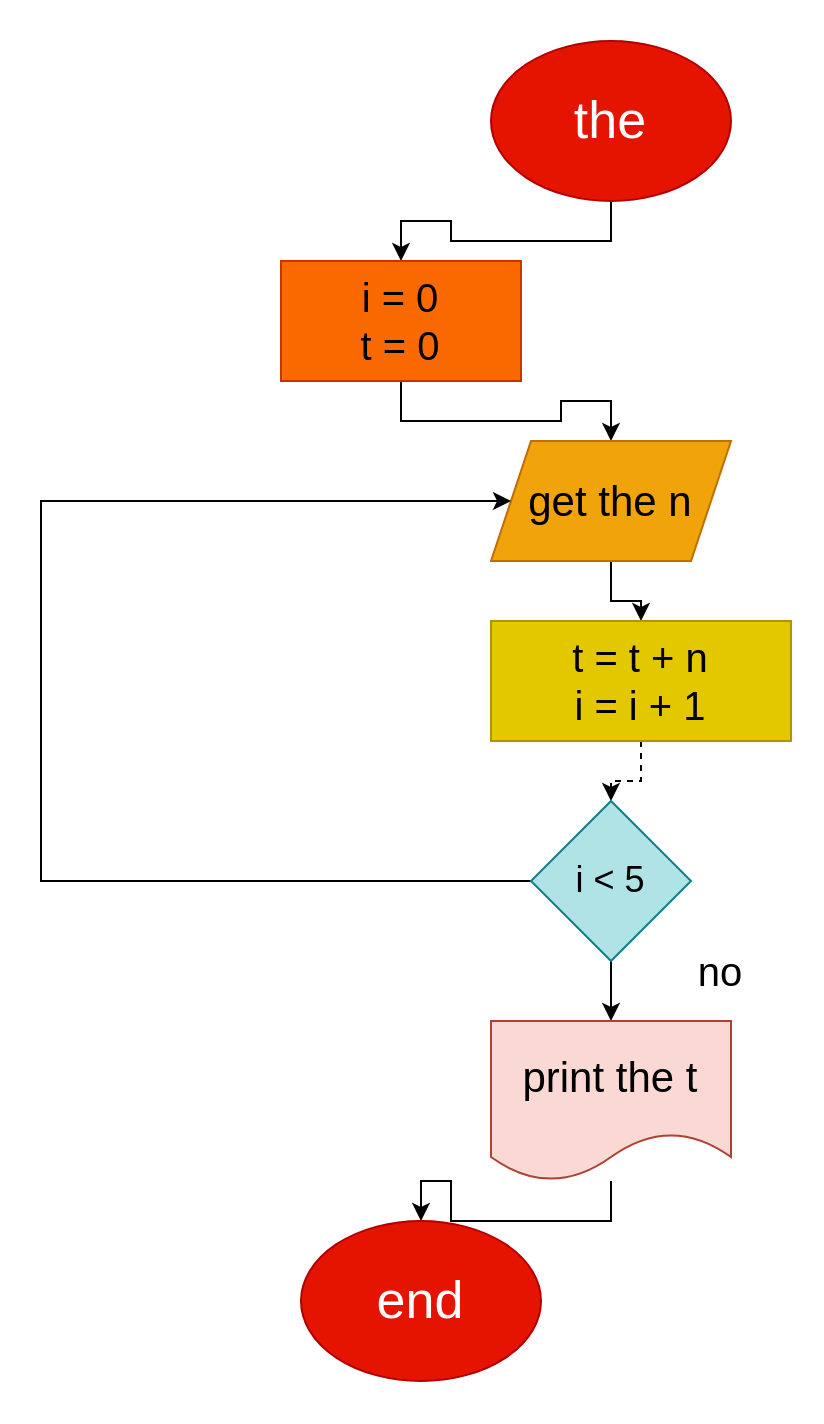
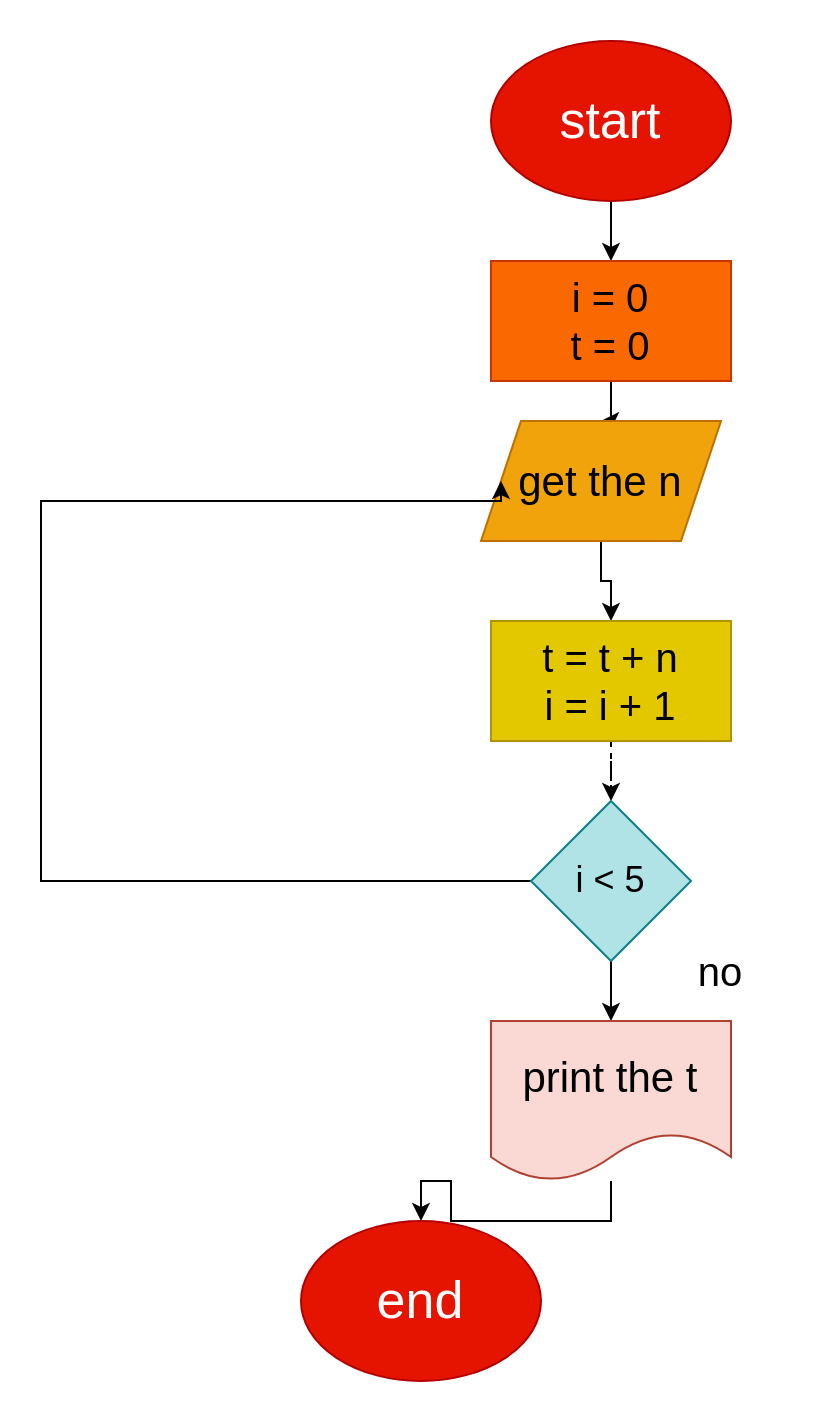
node "the": label "the" -> "start"
node "i = 0 t = 0": moved (401, 321) -> (611, 321)
node "get the n": moved (611, 501) -> (601, 481)
node "t = t + n i = i + 1": size 300x120 -> 240x120
